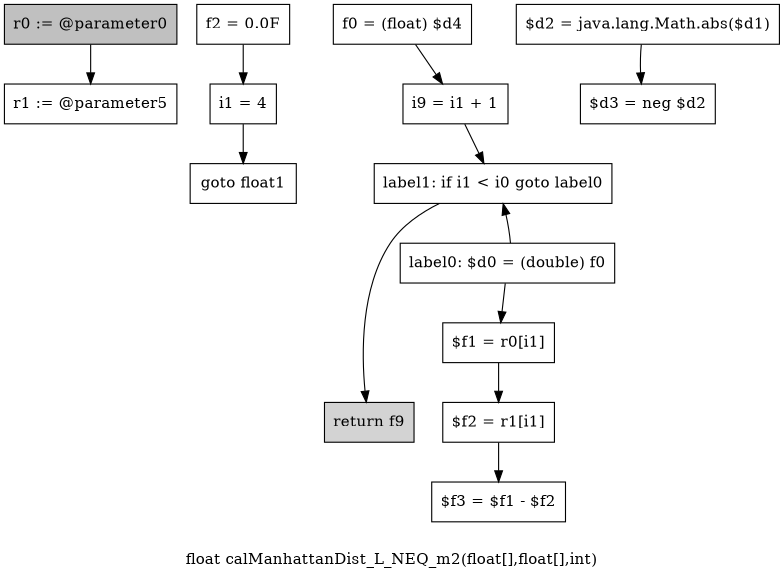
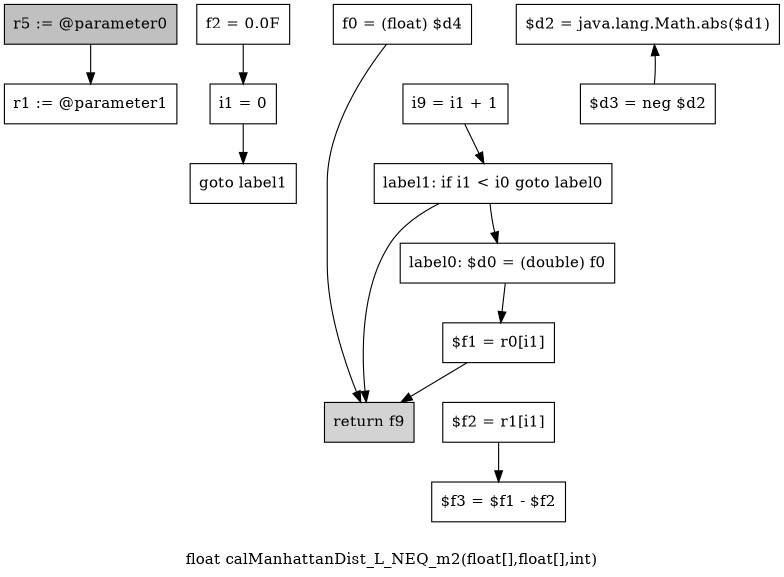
node "r0 := @parameter0": label "r0 := @parameter0" -> "r5 := @parameter0"
edge "$d2 = java.lang.Math.abs($d1)" -> "$d3 = neg $d2": reversed
edge "f0 = (float) $d4" -> "i9 = i1 + 1": now "f0 = (float) $d4" -> "return f9"
node "r1 := @parameter5": label "r1 := @parameter5" -> "r1 := @parameter1"
node "i1 = 4": label "i1 = 4" -> "i1 = 0"
node "goto float1": label "goto float1" -> "goto label1"
edge "label0: $d0 = (double) f0" -> "label1: if i1 < i0 goto label0": reversed
edge "$f1 = r0[i1]" -> "$f2 = r1[i1]": now "$f1 = r0[i1]" -> "return f9"
